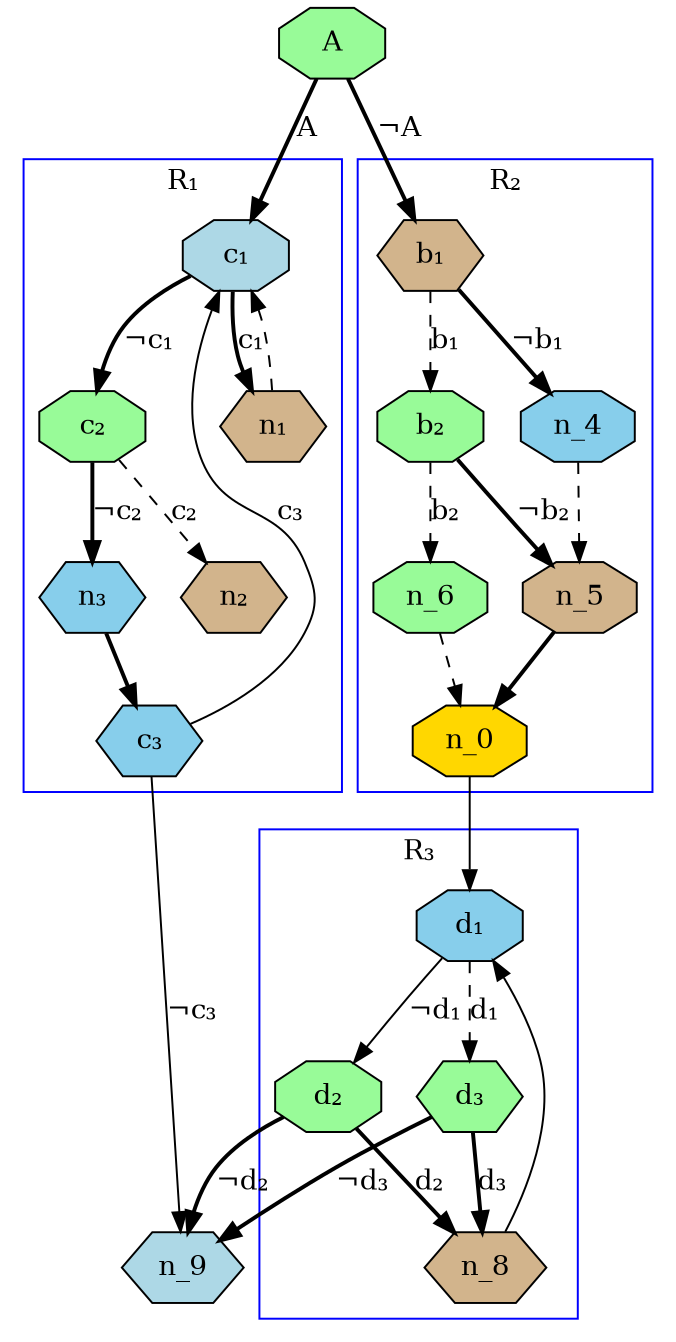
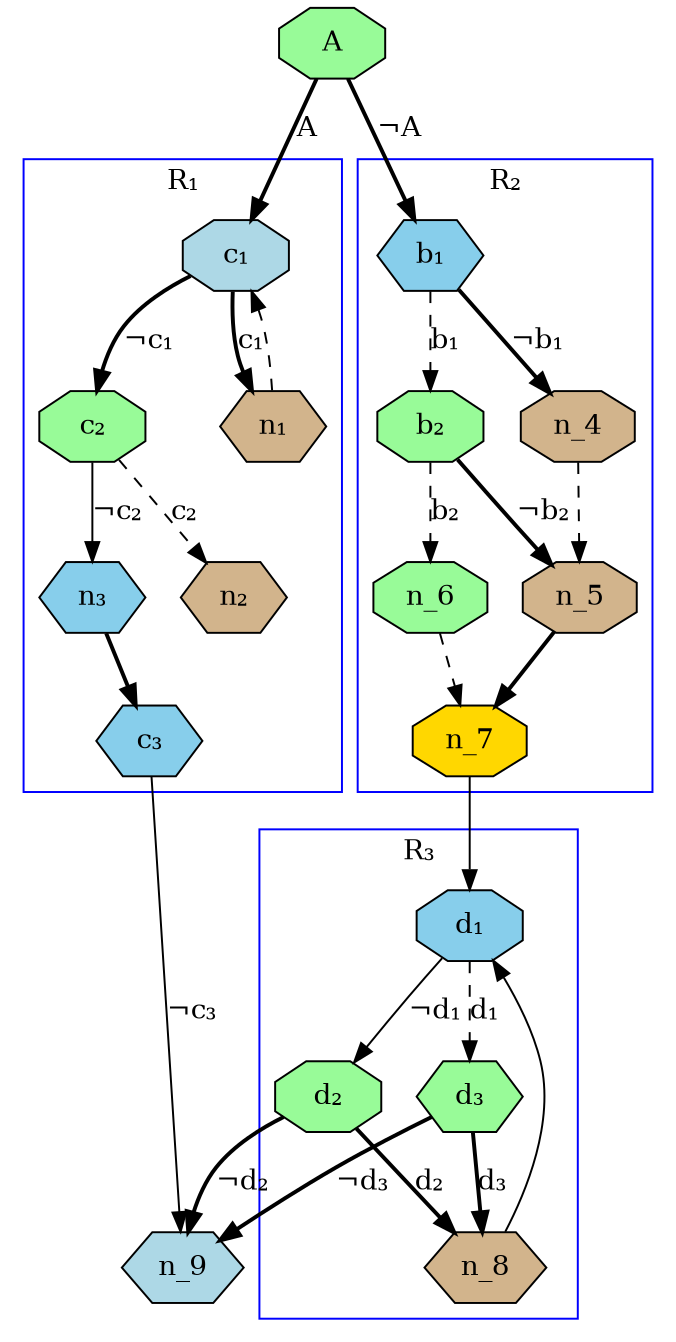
node "b₁": fillcolor tan -> skyblue
node "n_4": fillcolor skyblue -> tan
edge "c₂" -> "n₃": style bold -> solid
edge "c₃" -> "c₁": removed, label "c₃"
node "n_0": label "n_0" -> "n_7"
